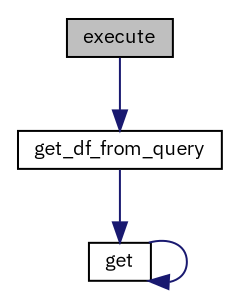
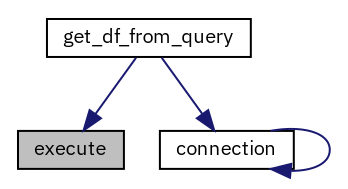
edge "execute" -> "get_df_from_query": reversed
node "get": label "get" -> "connection"
